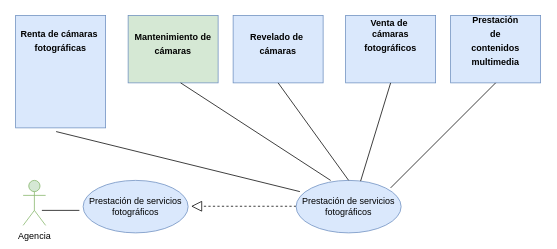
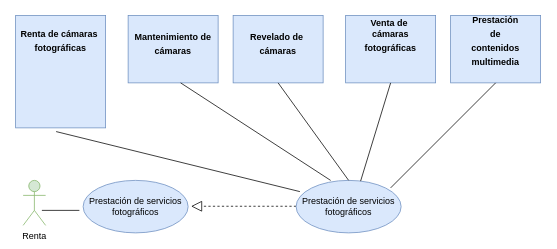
node "Venta de cámaras fotográficos": label "Venta de cámaras fotográficos" -> "Venta de cámaras fotográficas"
node "Mantenimiento de cámaras": fillcolor #d5e8d4 -> #dae8fc
node "Agencia": label "Agencia" -> "Renta"
